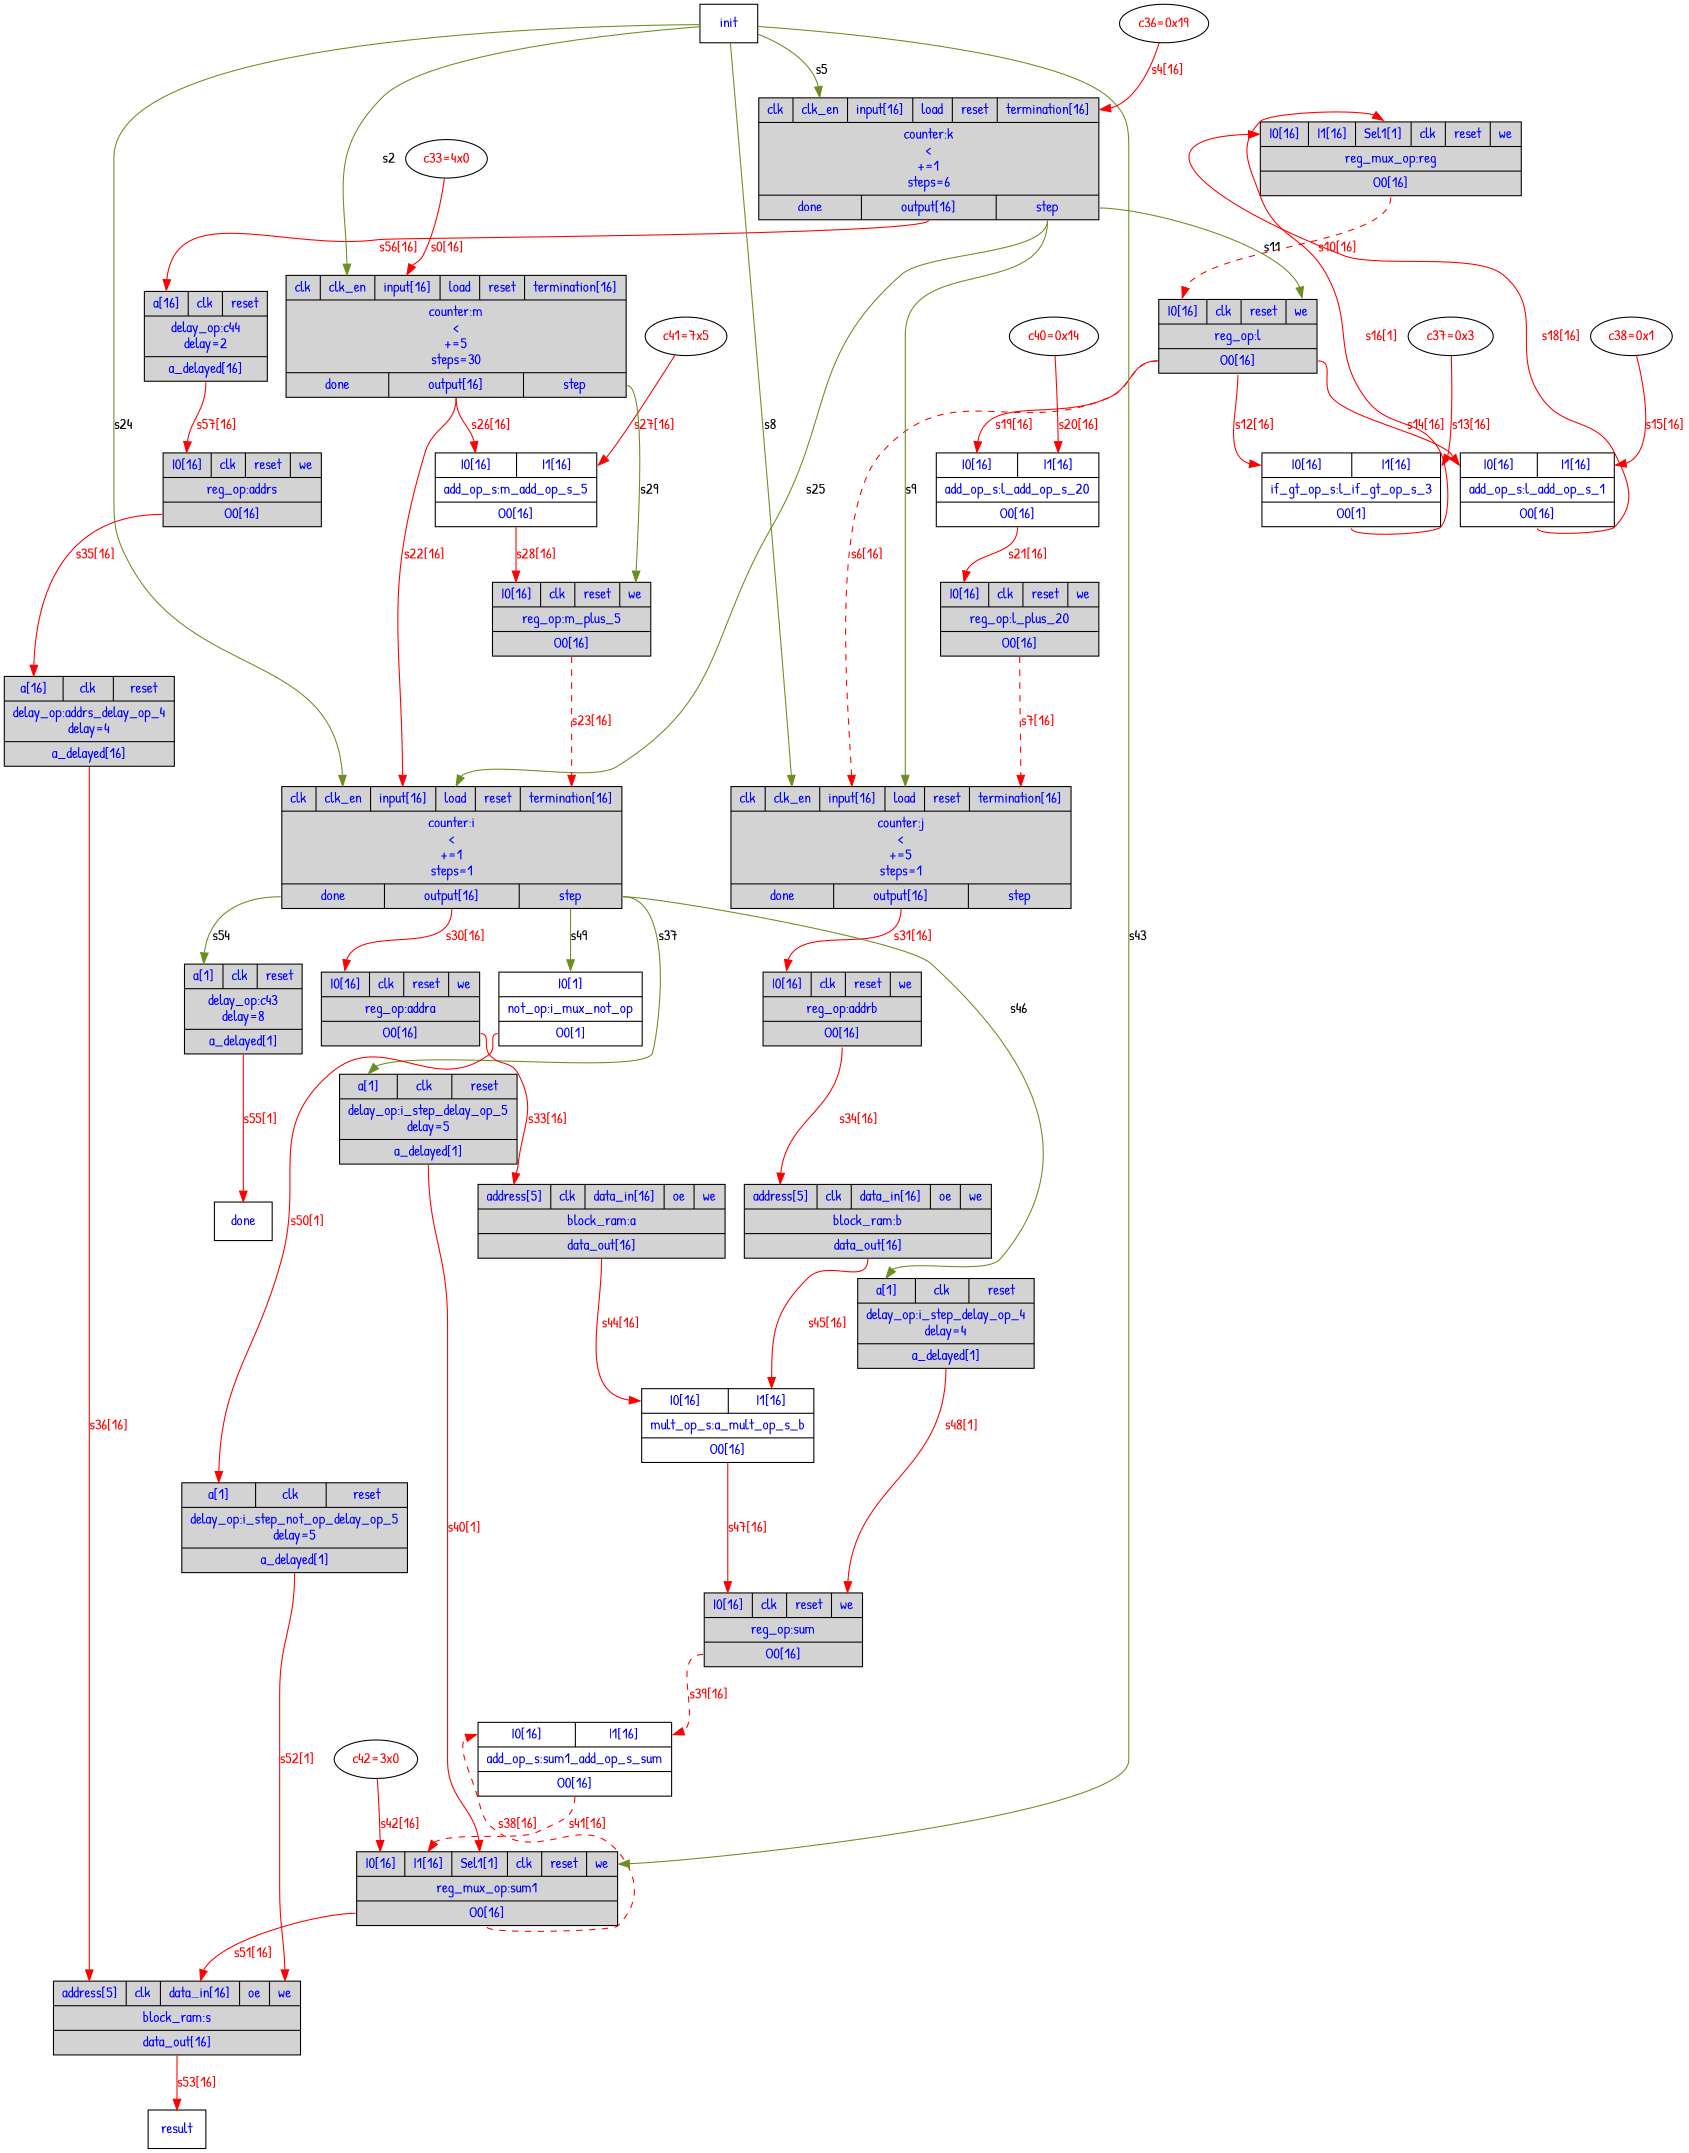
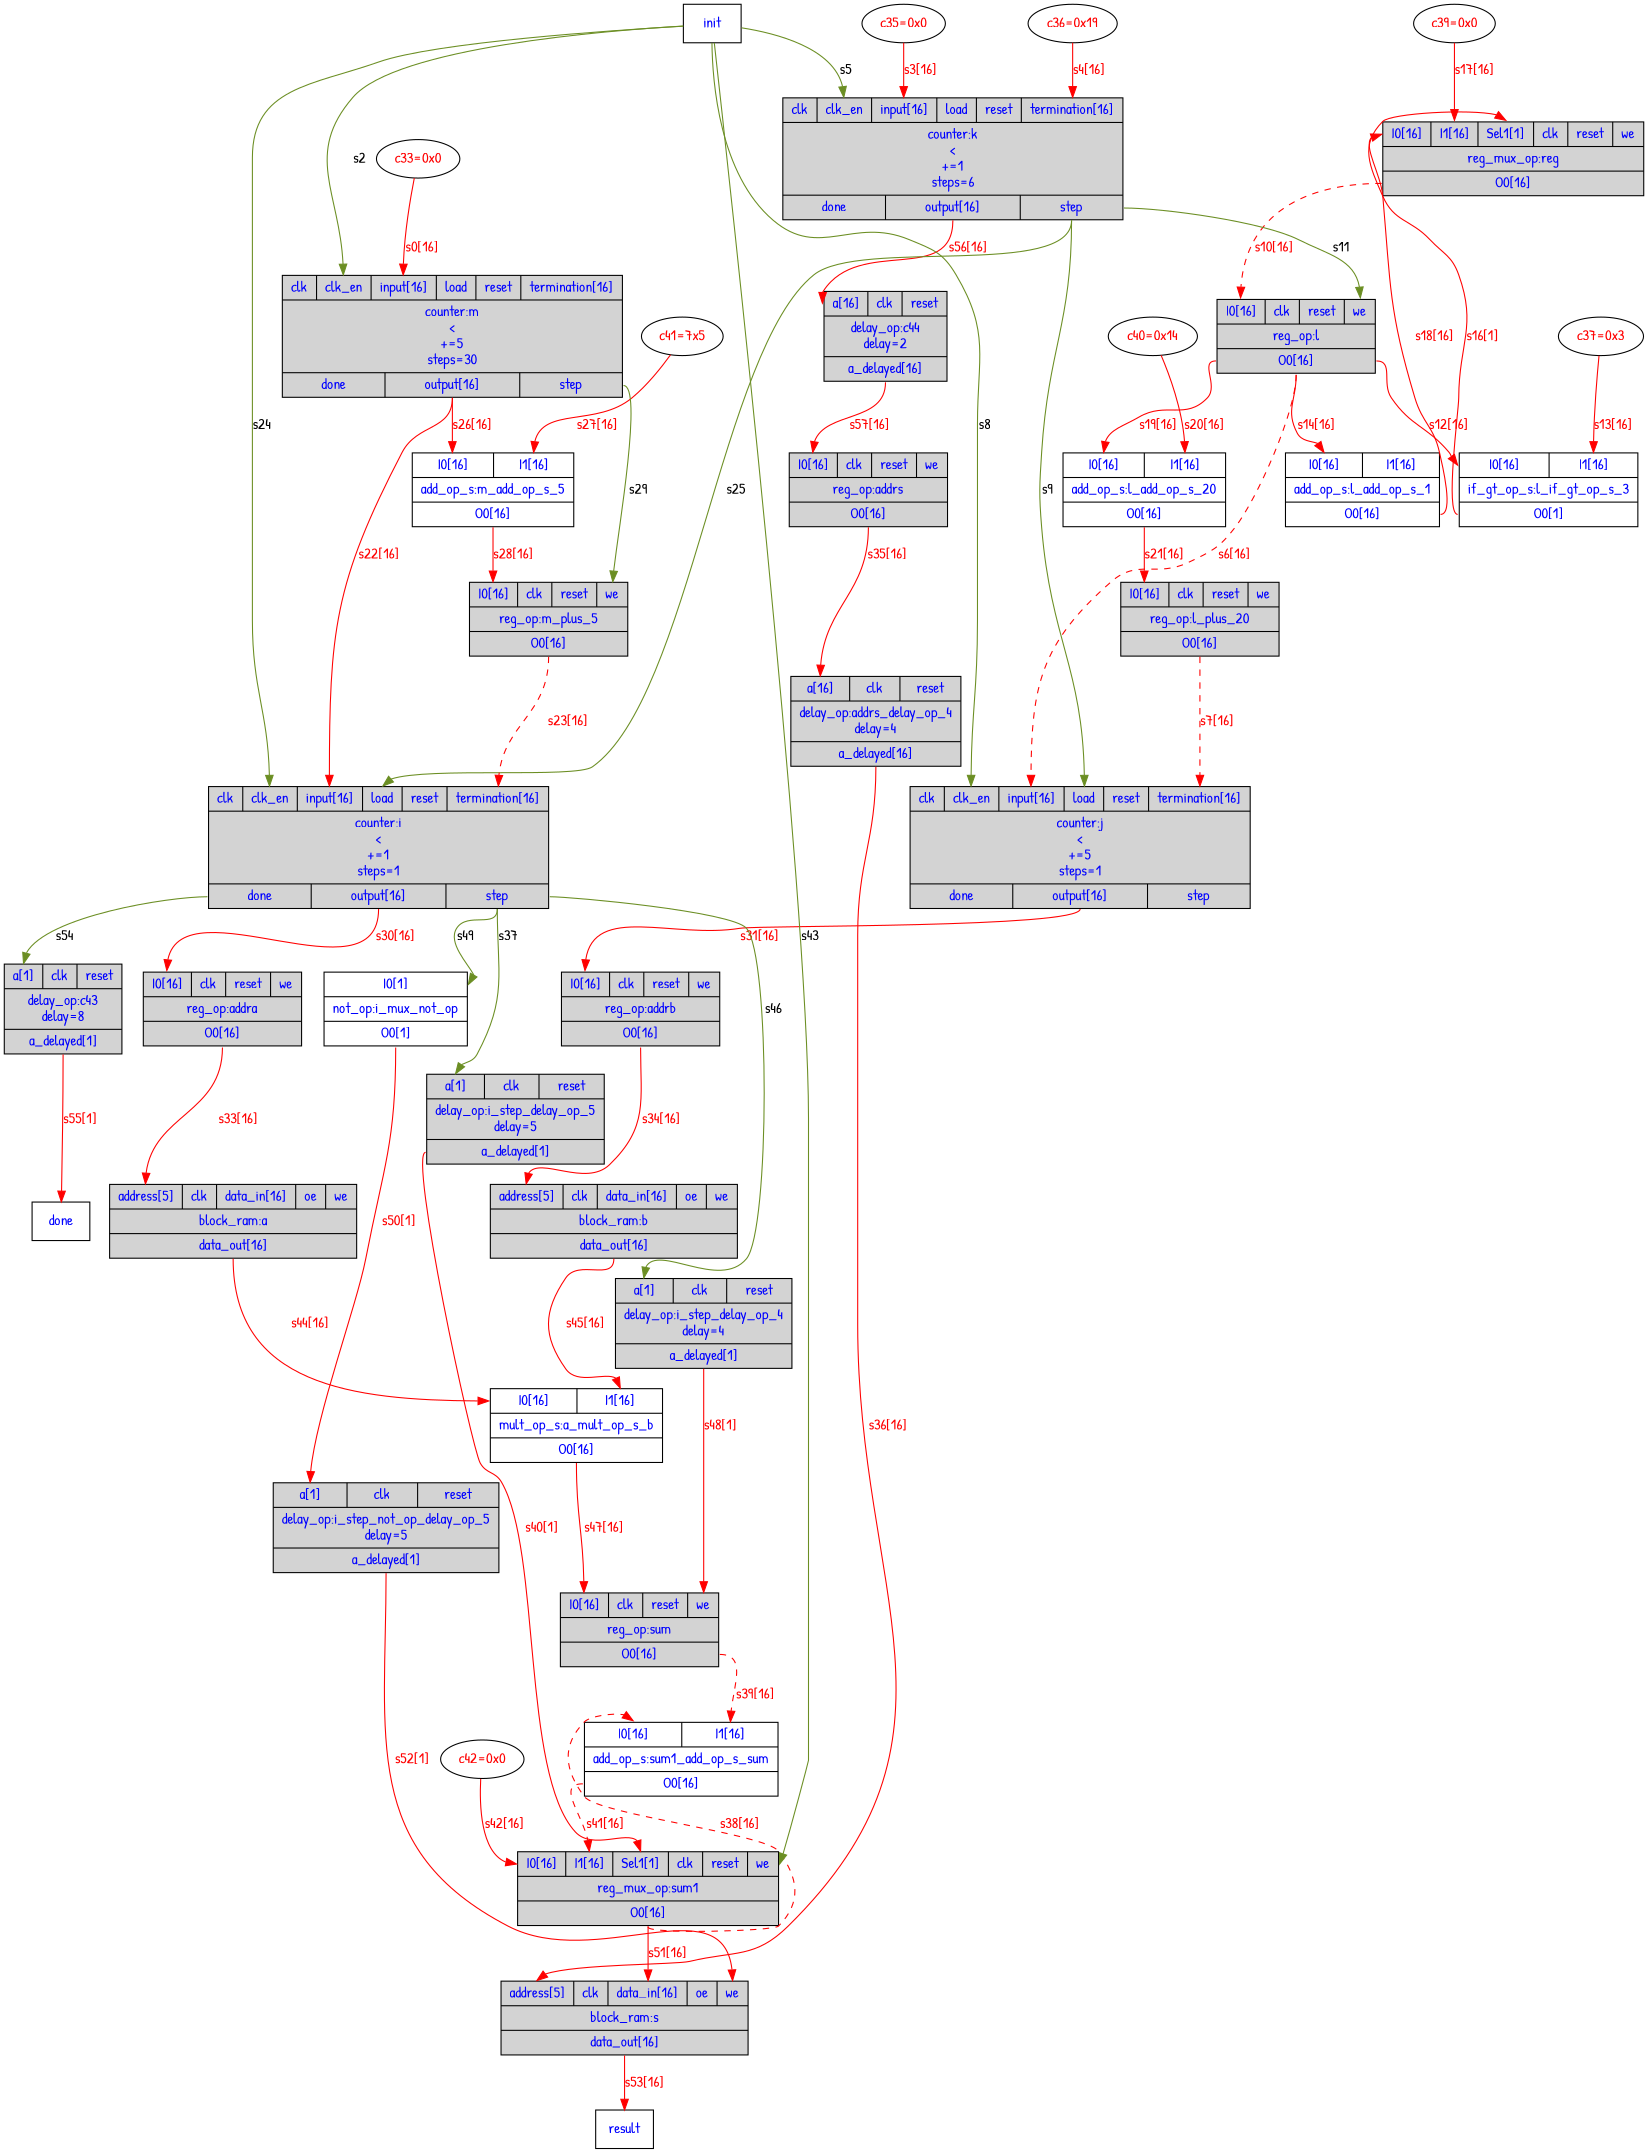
node "c35=0x0": added
node "c39=0x0": added
node "c33=4x0": label "c33=4x0" -> "c33=0x0"
node "c38=0x1": removed
node "c42=3x0": label "c42=3x0" -> "c42=0x0"
